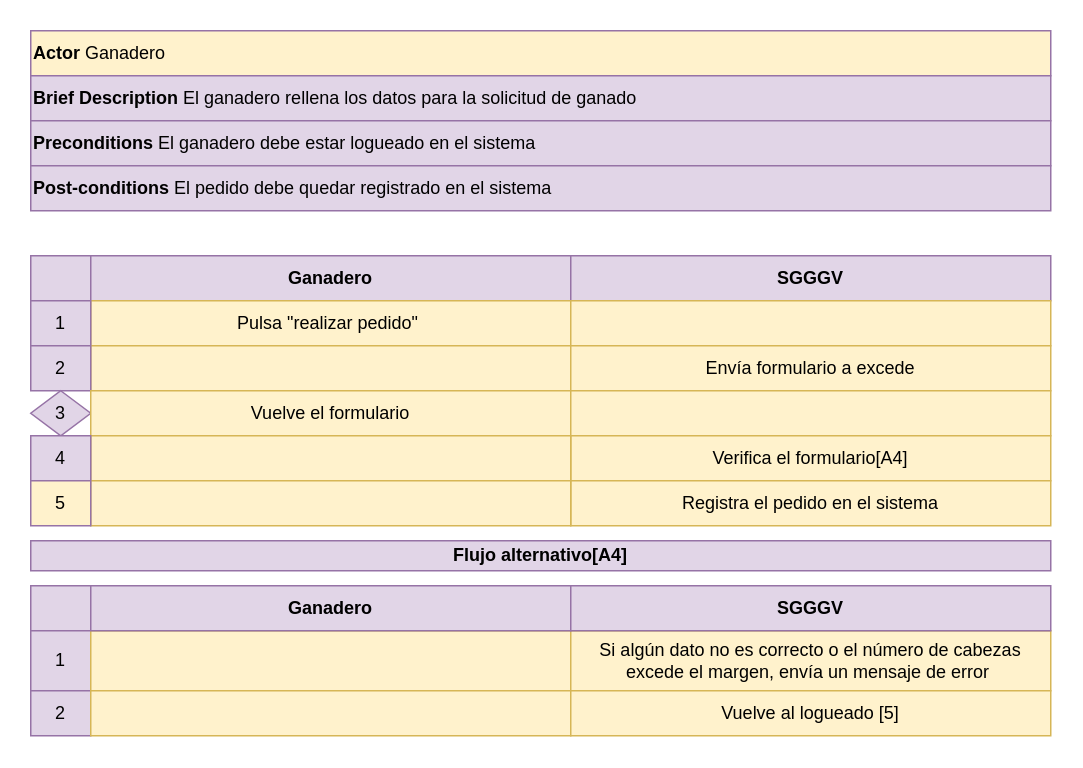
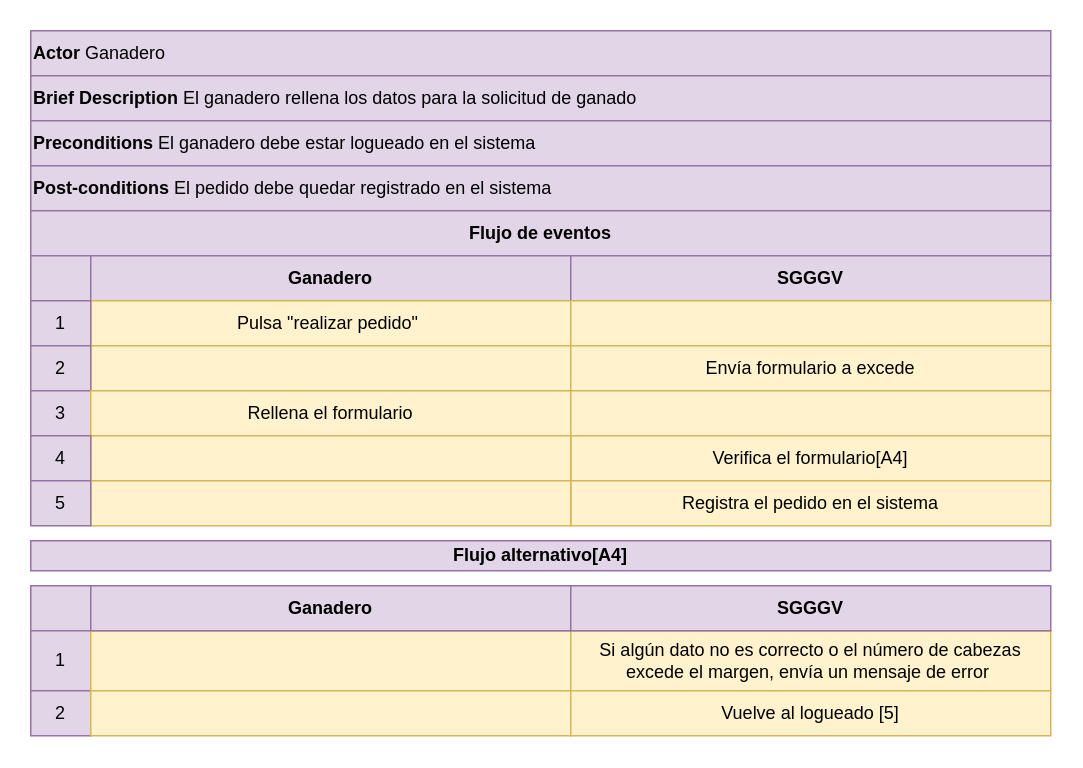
node "Actor Ganadero": fillcolor #fff2cc -> #e1d5e7
node "Flujo de eventos": added
node "3": shape diamond -> rectangle
node "Vuelve el formulario": label "Vuelve el formulario" -> "Rellena el formulario"
node "5": fillcolor #fff2cc -> #e1d5e7
